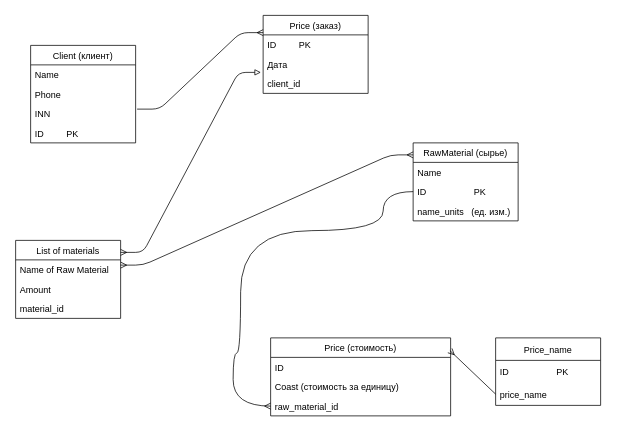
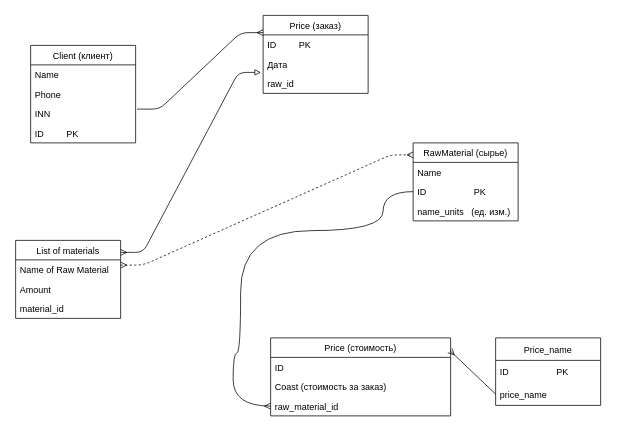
node "client_id": label "client_id" -> "raw_id"
edge "RawMaterial (сырье)" -- "Name of Raw Material": style solid -> dashed
node "Coast (стоимость за единицу)": label "Coast (стоимость за единицу)" -> "Coast (стоимость за заказ)"
